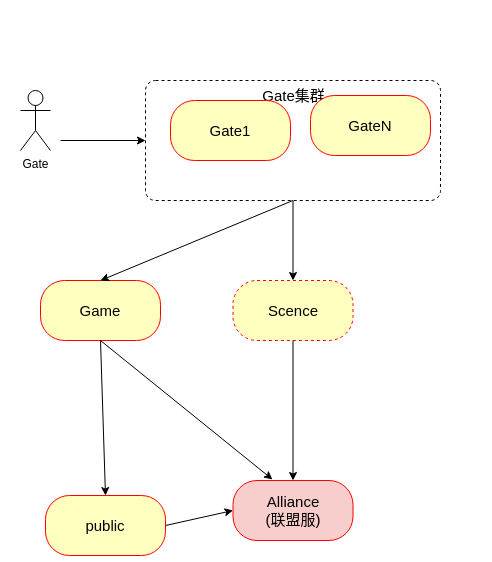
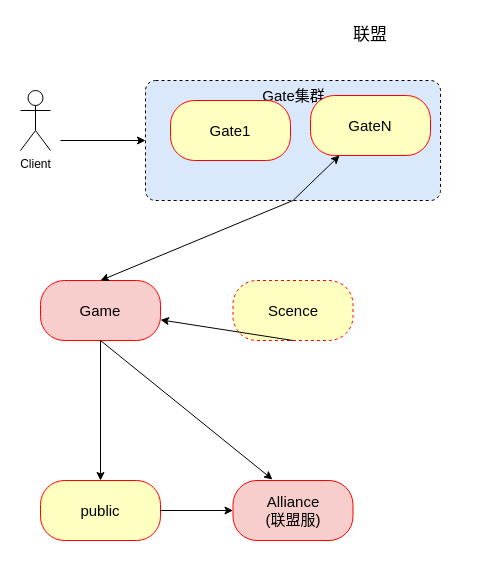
node "联盟": added
node "Gate集群": fillcolor #ffffff -> #dae8fc
node "Gate": label "Gate" -> "Client"
edge "Gate集群" -> "Scence": now "Gate集群" -> "GateN"
node "Game": fillcolor #ffffc0 -> #f8cecc
edge "Scence" -> "Alliance(联盟服)": now "Scence" -> "Game"
node "public": moved (106, 526) -> (101, 511)
